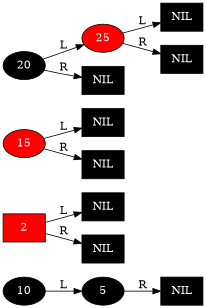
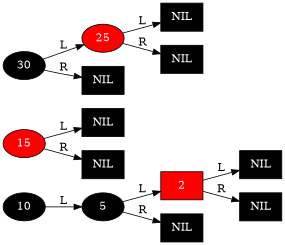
node "20": label "20" -> "30"
edge "5" -> "2": added, label "L"
